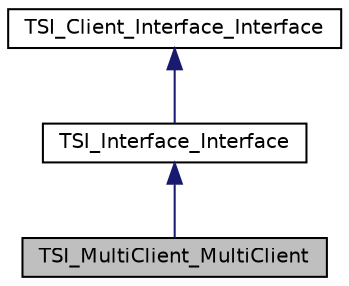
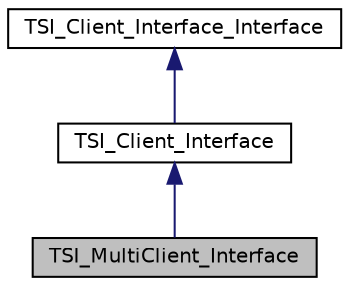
node "TSI_Interface_Interface": label "TSI_Interface_Interface" -> "TSI_Client_Interface"
node "TSI_MultiClient_MultiClient": label "TSI_MultiClient_MultiClient" -> "TSI_MultiClient_Interface"
